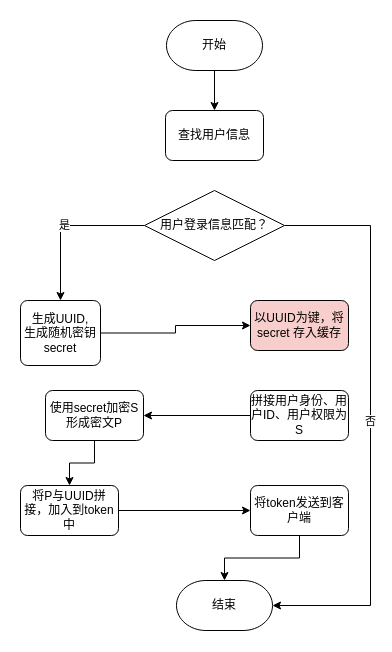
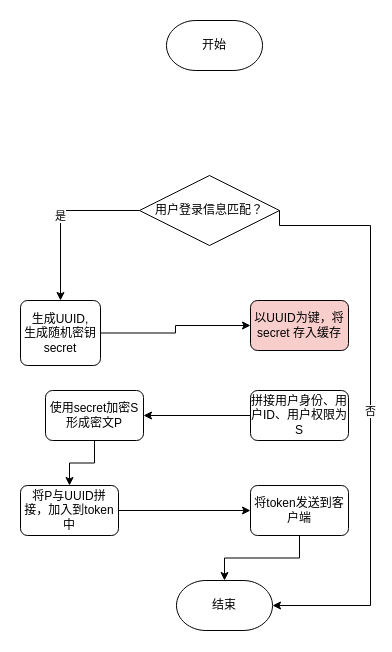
edge "开始" -> "查找用户信息": removed
node "查找用户信息": removed
node "用户登录信息匹配？": moved (215, 226) -> (210, 211)
